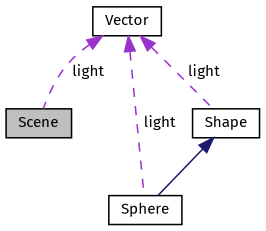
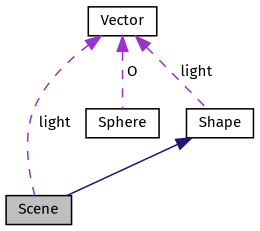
edge "Sphere" -> "Vector": label " light" -> " O"
edge "Sphere" -> "Shape": now "Scene" -> "Shape"
